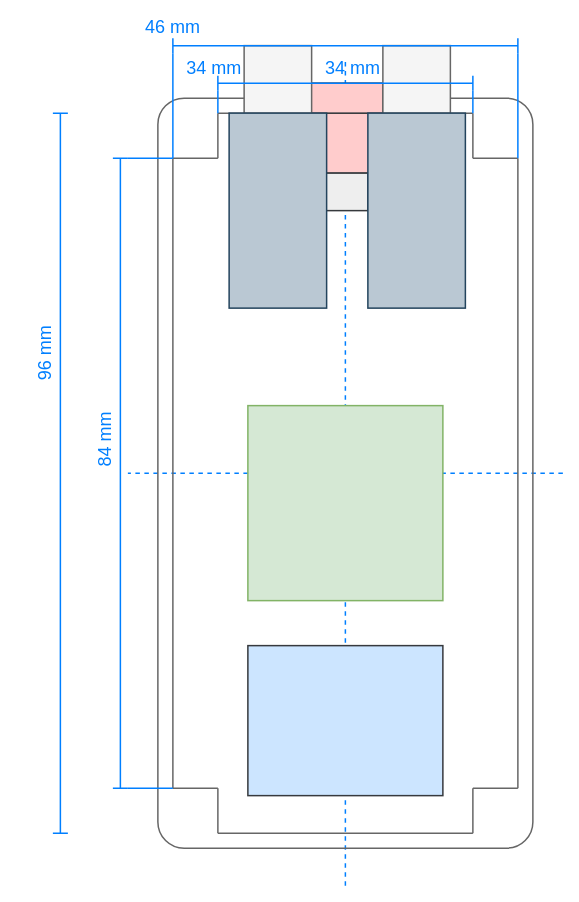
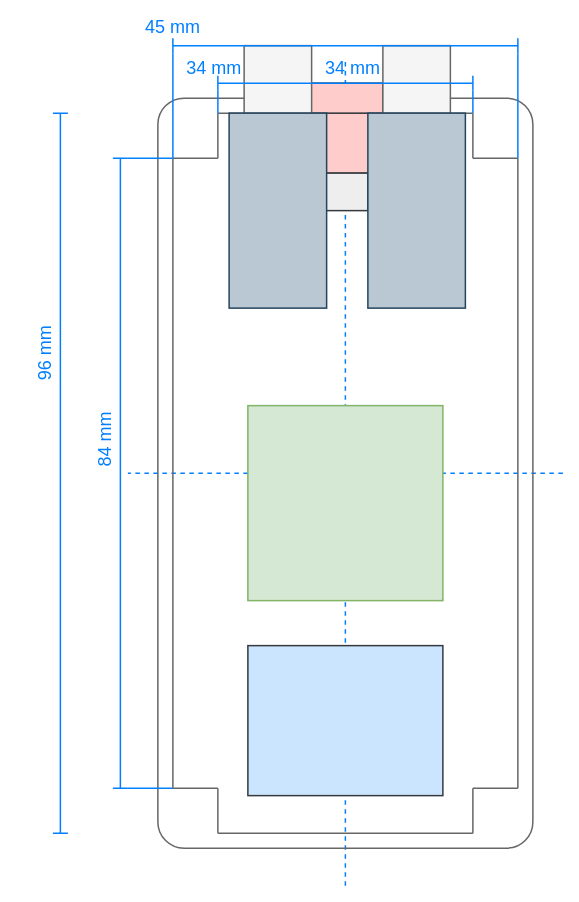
node "46 mm": label "46 mm" -> "45 mm"
